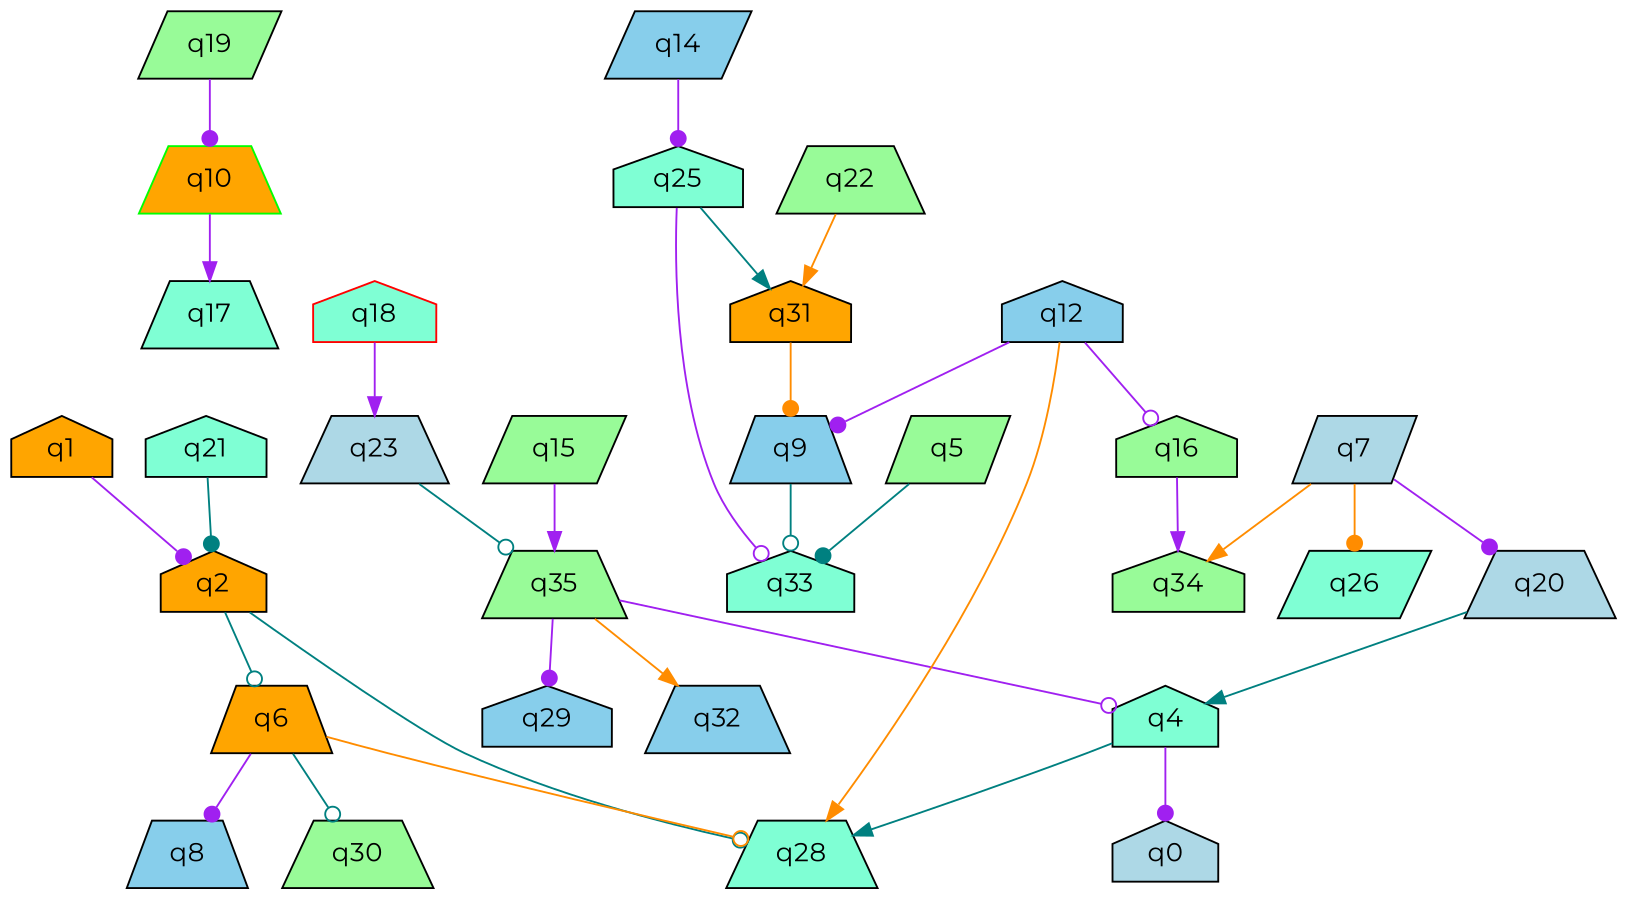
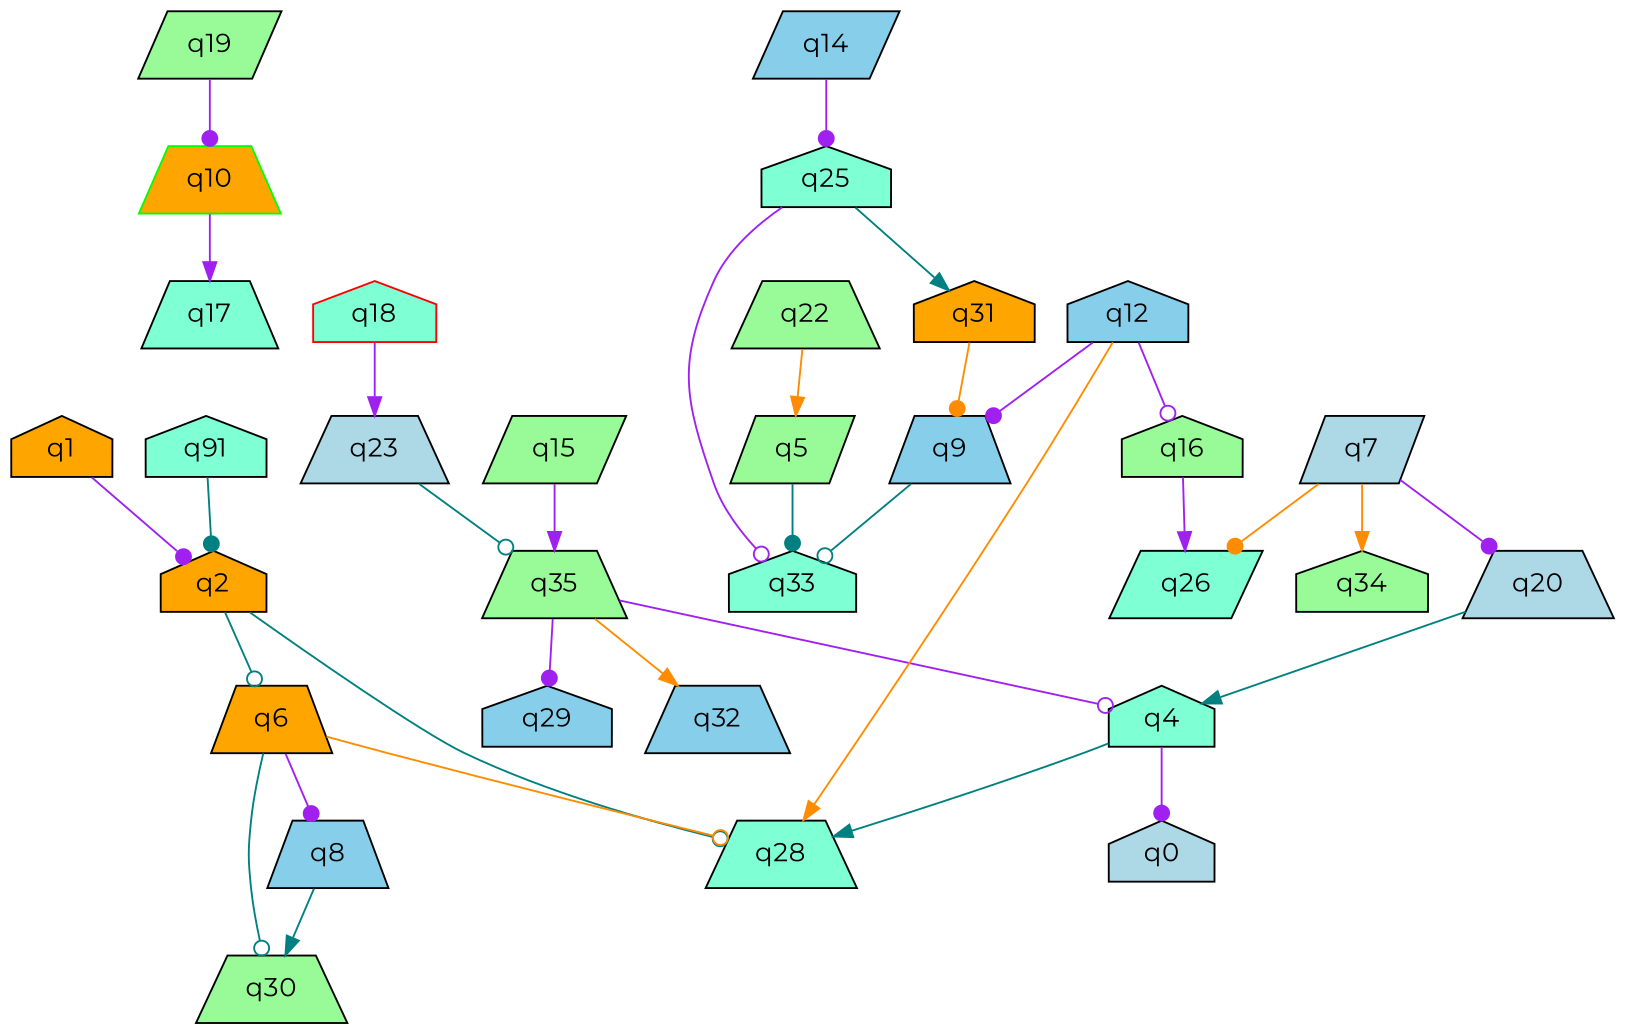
edge "q22" -> "q31": now "q22" -> "q5"
node "q21": label "q21" -> "q91"
edge "q16" -> "q34": now "q16" -> "q26"
edge "q8" -> "q30": added
